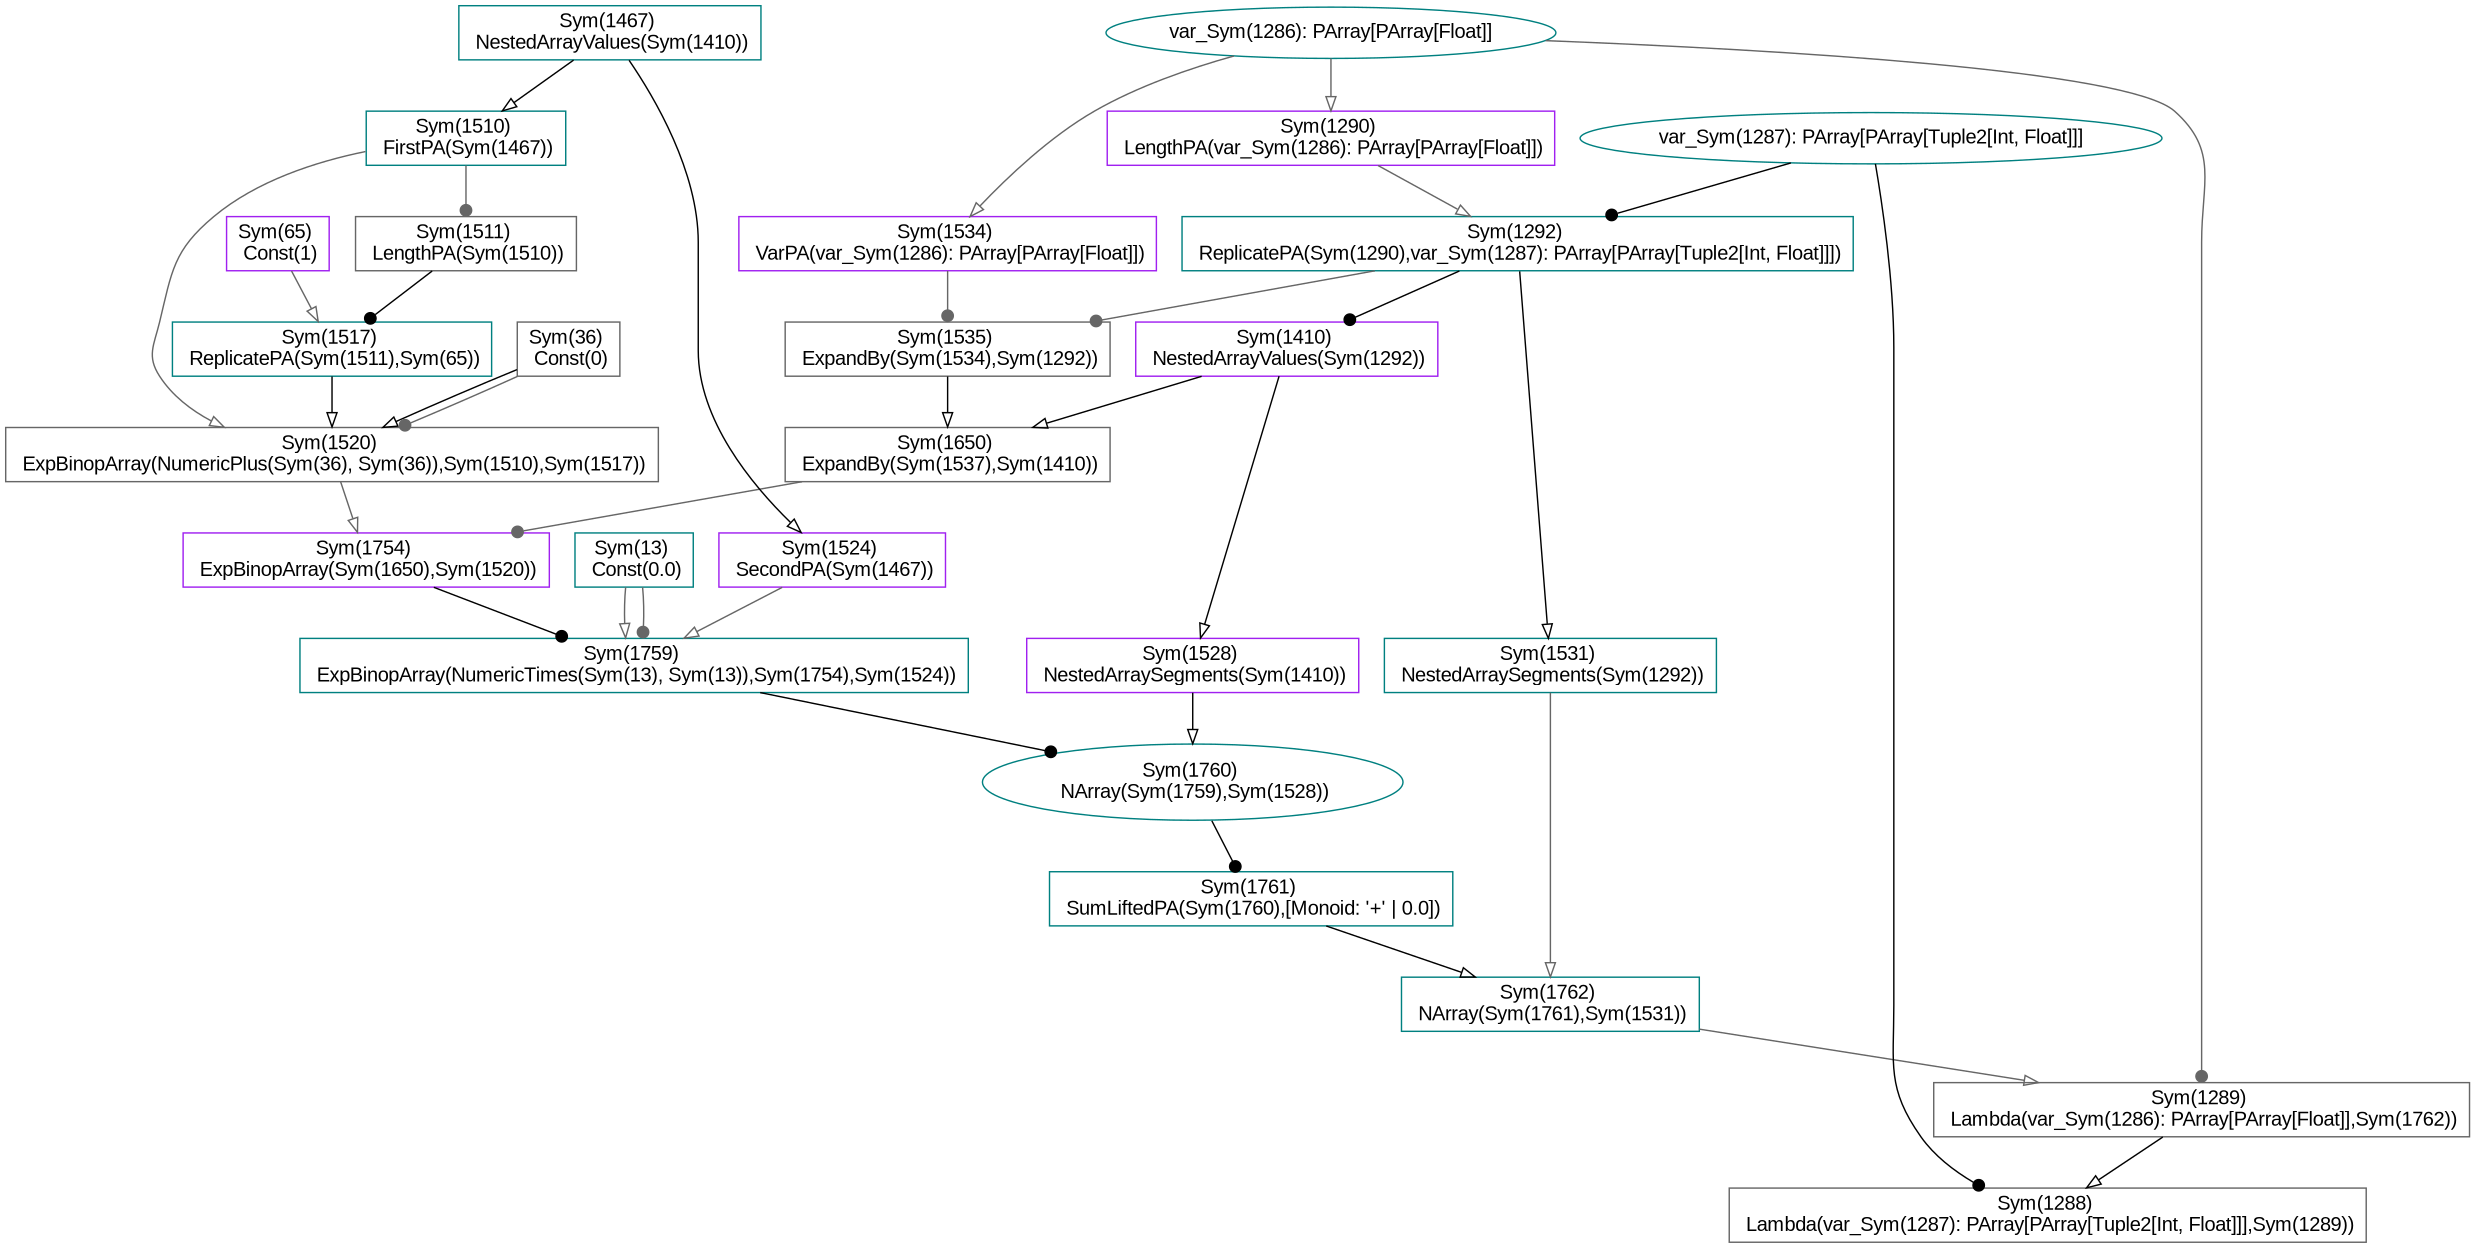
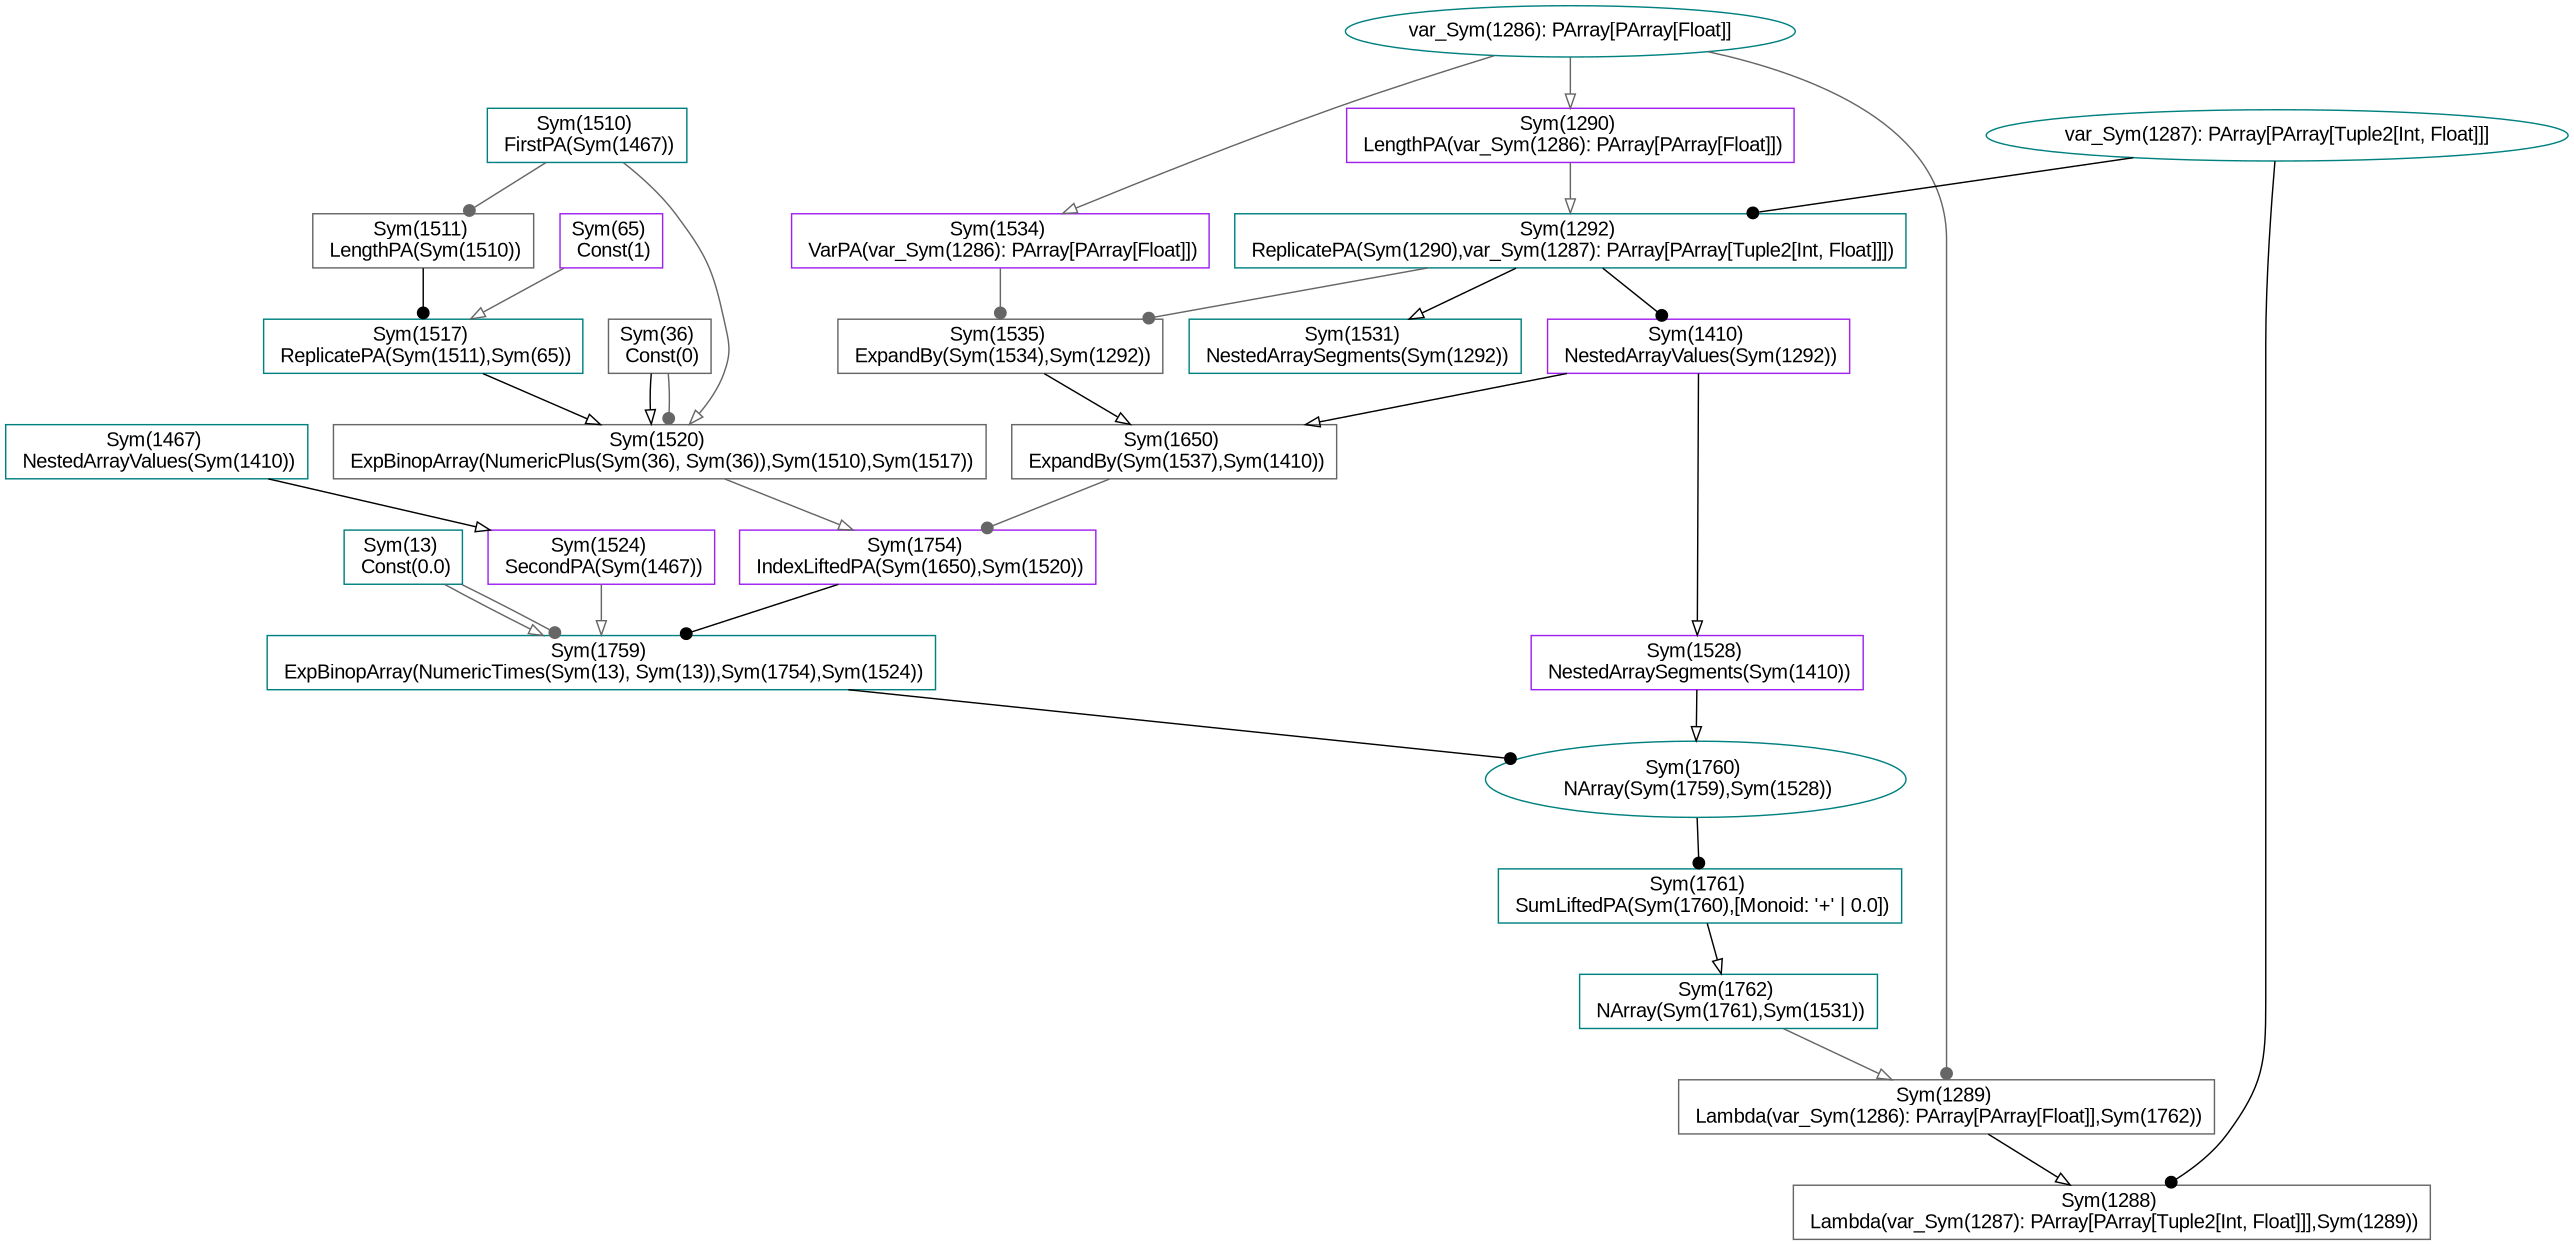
edge "Sym(1467) NestedArrayValues(Sym(1410))" -> "Sym(1510) FirstPA(Sym(1467))": removed
node "Sym(1754) ExpBinopArray(Sym(1650),Sym(1520))": label "Sym(1754) ExpBinopArray(Sym(1650),Sym(1520))" -> "Sym(1754) IndexLiftedPA(Sym(1650),Sym(1520))"
edge "Sym(1531) NestedArraySegments(Sym(1292))" -> "Sym(1762) NArray(Sym(1761),Sym(1531))": removed
